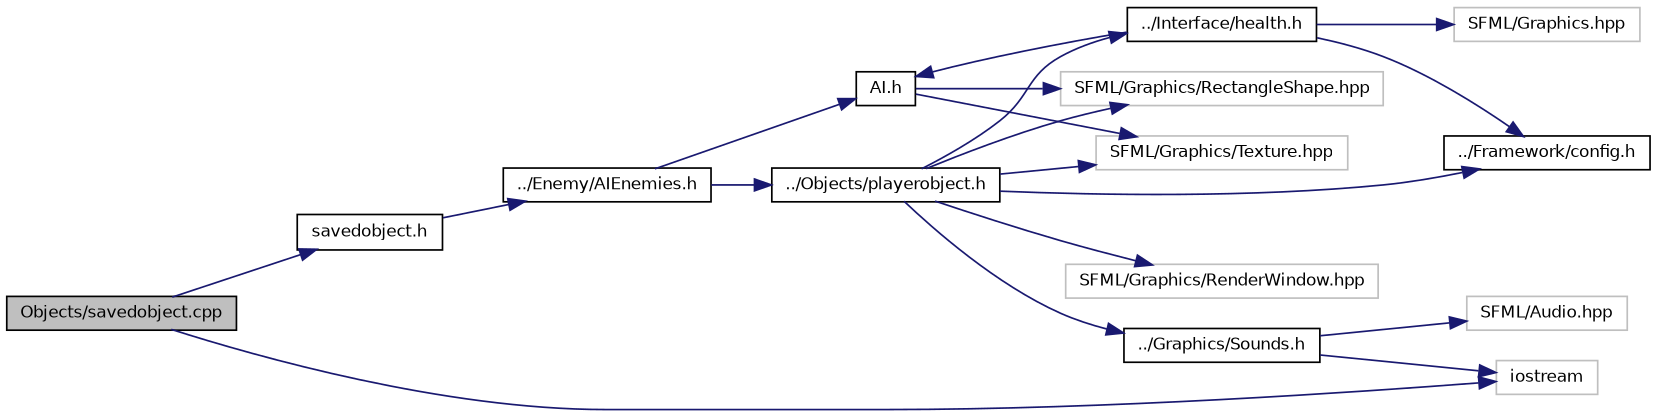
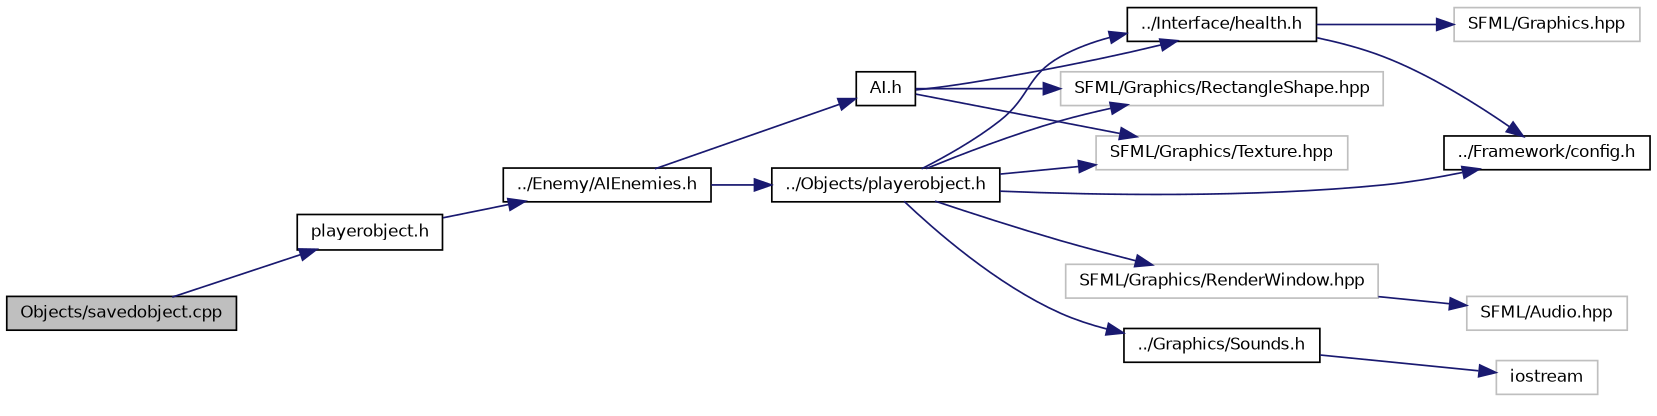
edge "../Interface/health.h" -> "AI.h": reversed
node "savedobject.h": label "savedobject.h" -> "playerobject.h"
edge "../Graphics/Sounds.h" -> "SFML/Audio.hpp": now "SFML/Graphics/RenderWindow.hpp" -> "SFML/Audio.hpp"
edge "Objects/savedobject.cpp" -> "iostream": removed
